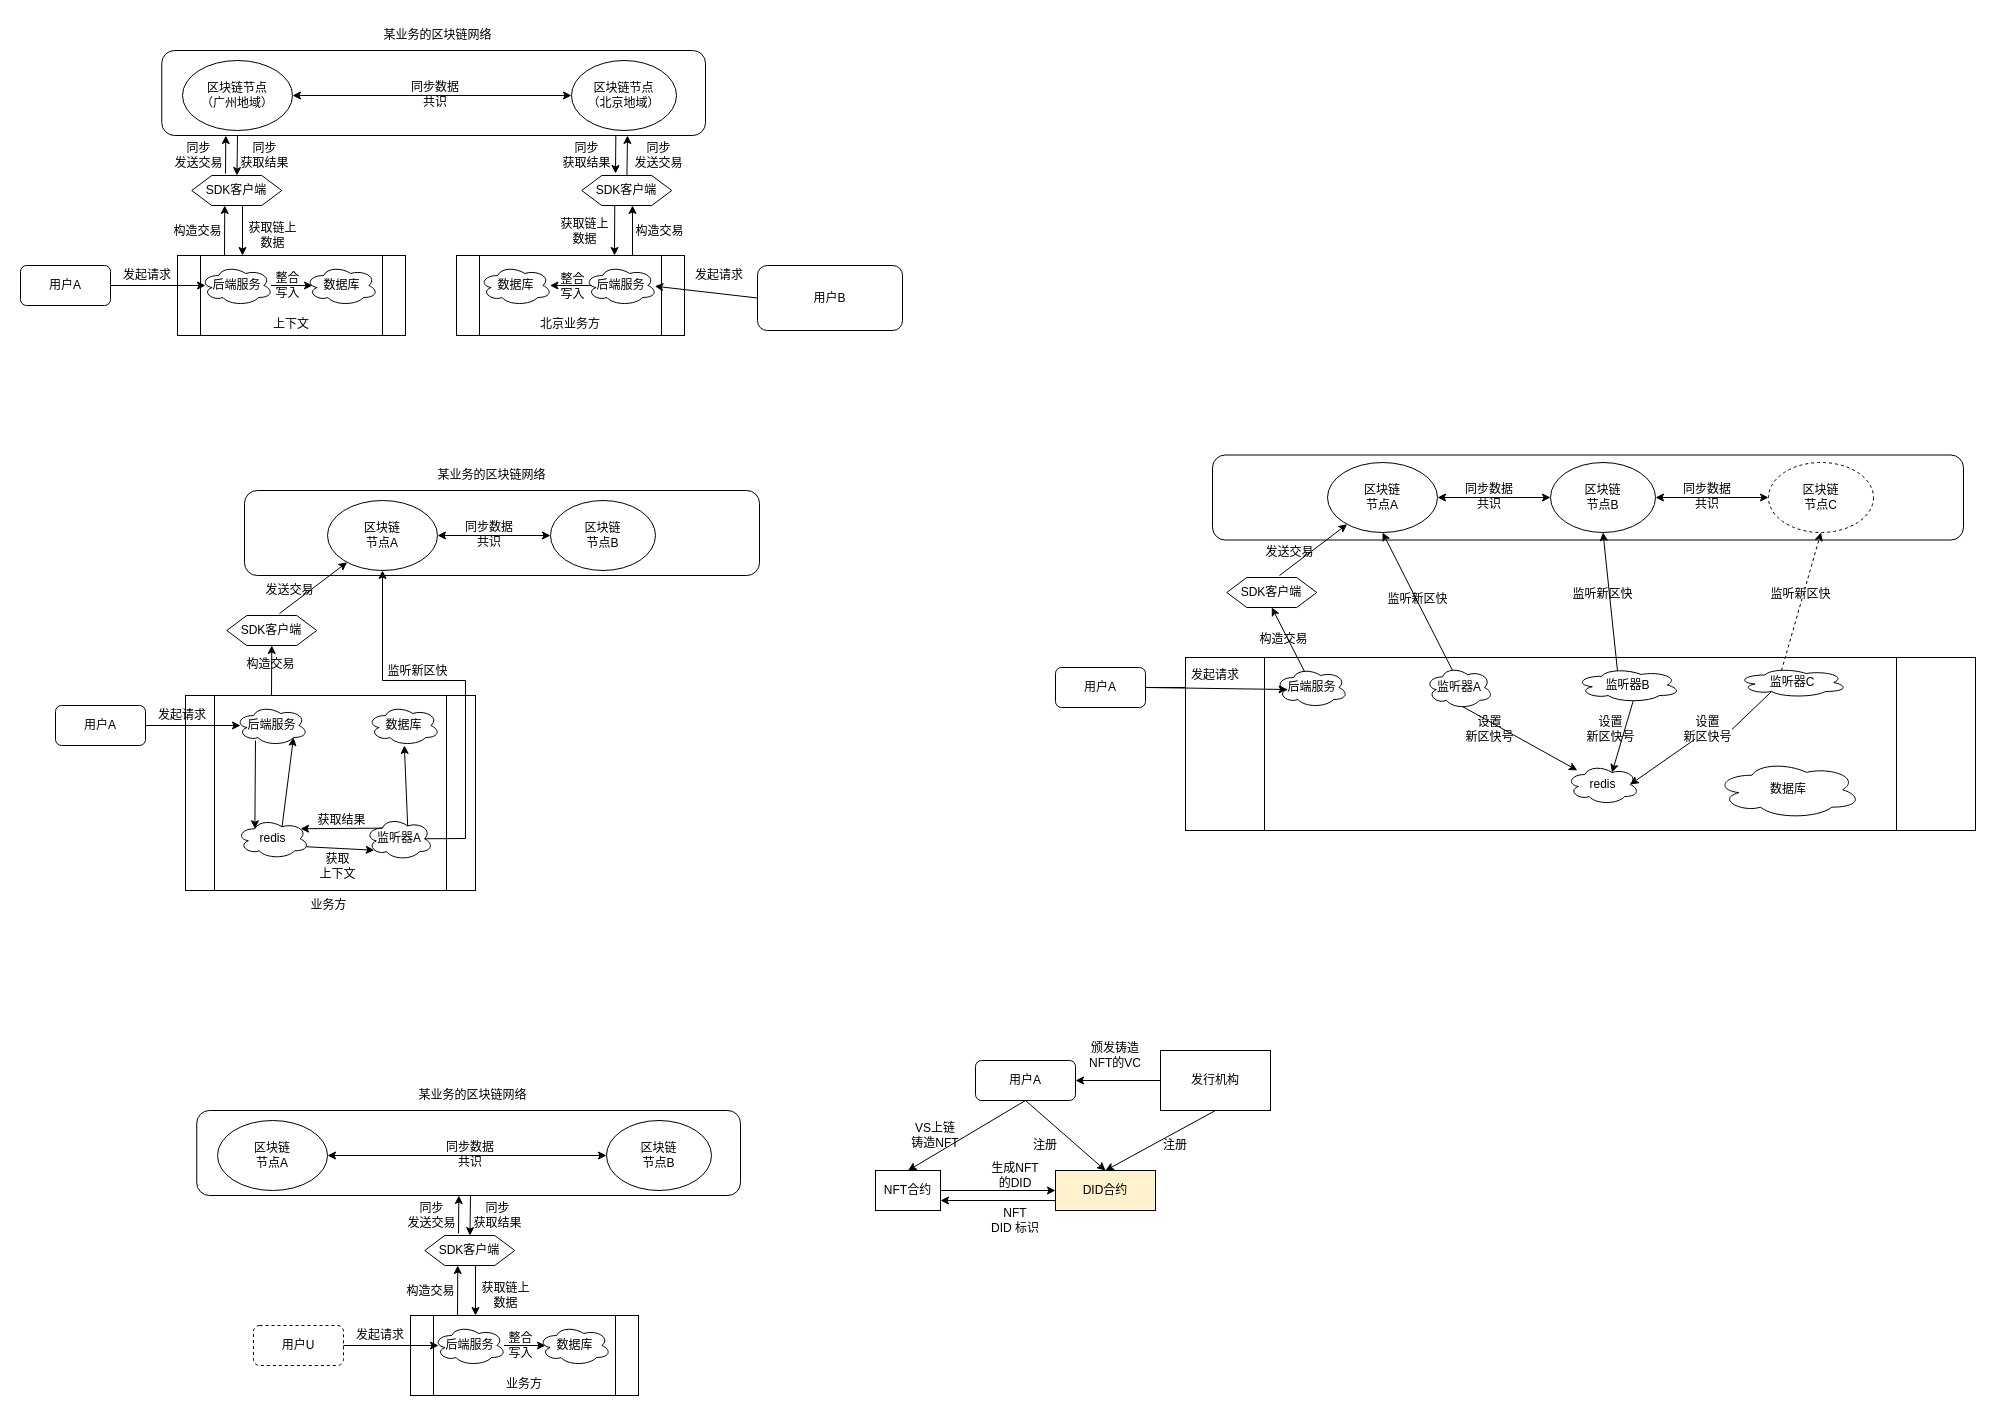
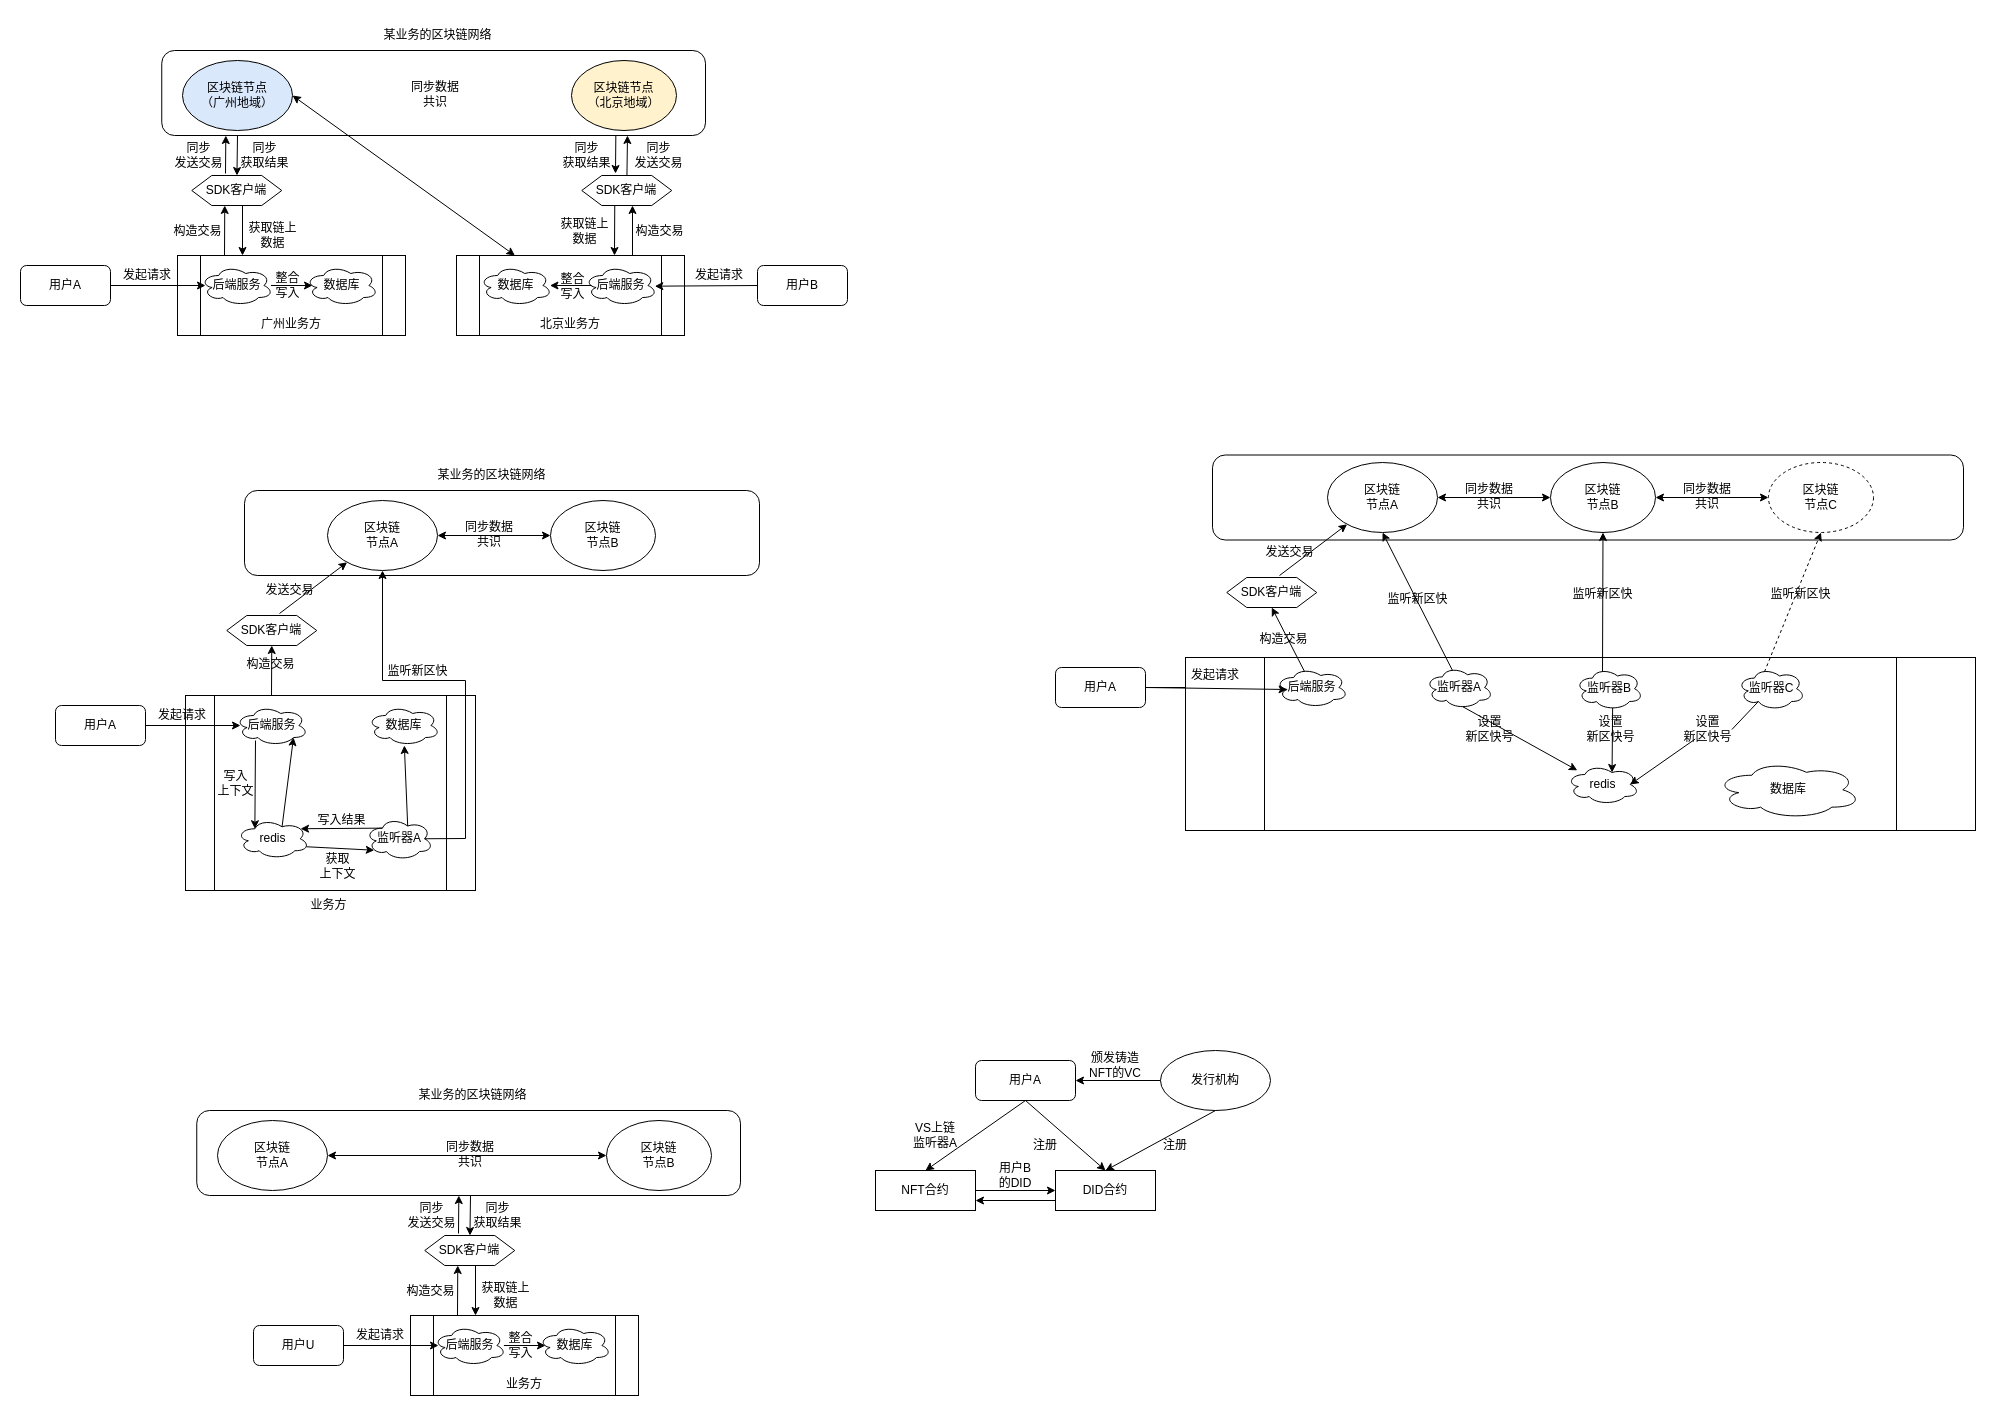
node "区块链节点 （广州地域）": fillcolor #ffffff -> #dae8fc
edge "区块链节点 （广州地域）" -- "区块链节点 （北京地域）": now "区块链节点 （广州地域）" -- "北京业务方"
node "区块链节点 （北京地域）": fillcolor #ffffff -> #fff2cc
node "上下文": label "上下文" -> "广州业务方"
node "用户B": size 145x65 -> 90x40
node "监听器C": size 110x30 -> 68x43
node "监听器B": size 105x35 -> 68x43
node "写入 上下文": added
node "获取结果": label "获取结果" -> "写入结果"
node "颁发铸造NFT的VC": moved (1116, 1056) -> (1116, 1066)
node "发行机构": shape rectangle -> ellipse
node "VS上链 铸造NFT": label "VS上链 铸造NFT" -> "VS上链 监听器A"
node "生成NFT 的DID": label "生成NFT 的DID" -> "用户B 的DID"
node "NFT合约": size 65x40 -> 100x40
node "DID合约": fillcolor #fff2cc -> #ffffff
node "NFT DID 标识": removed
node "用户U": style dashed -> solid
